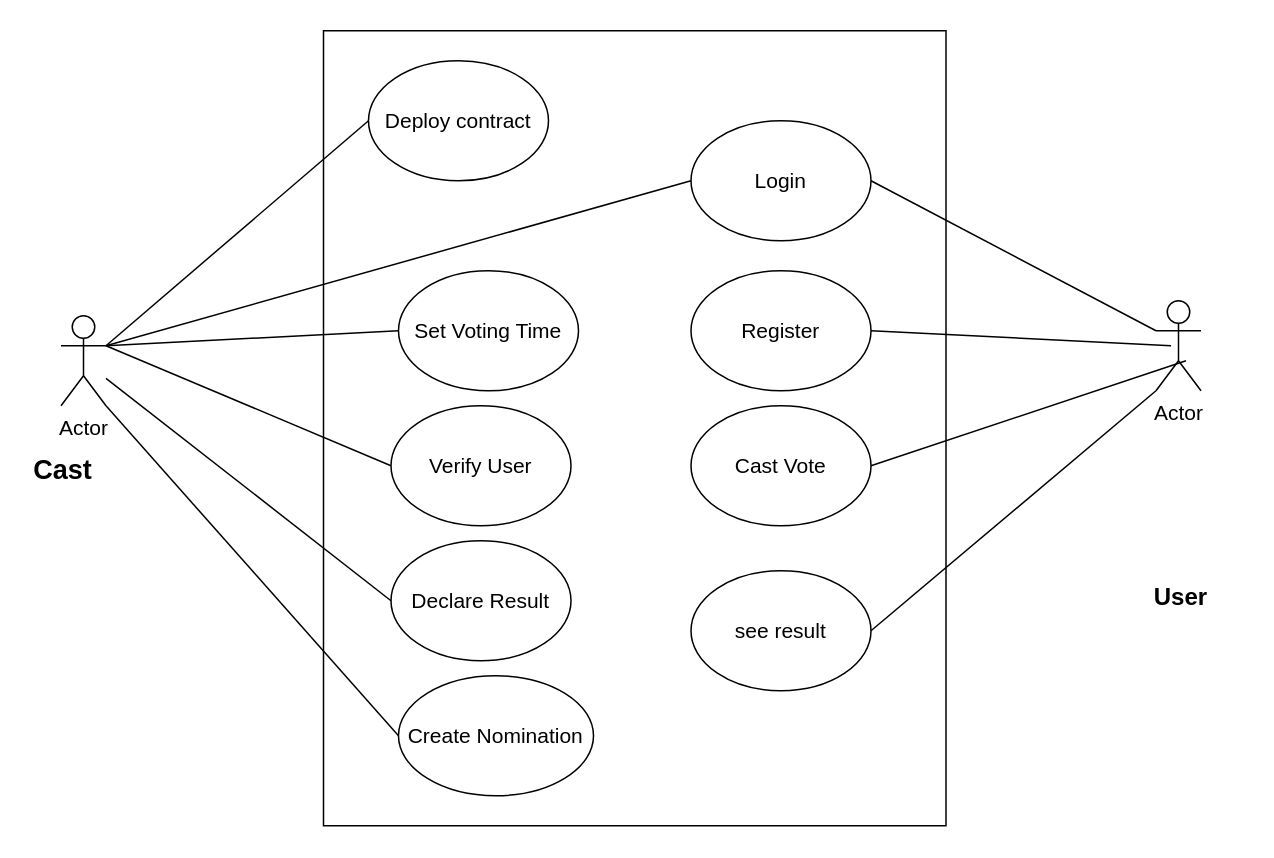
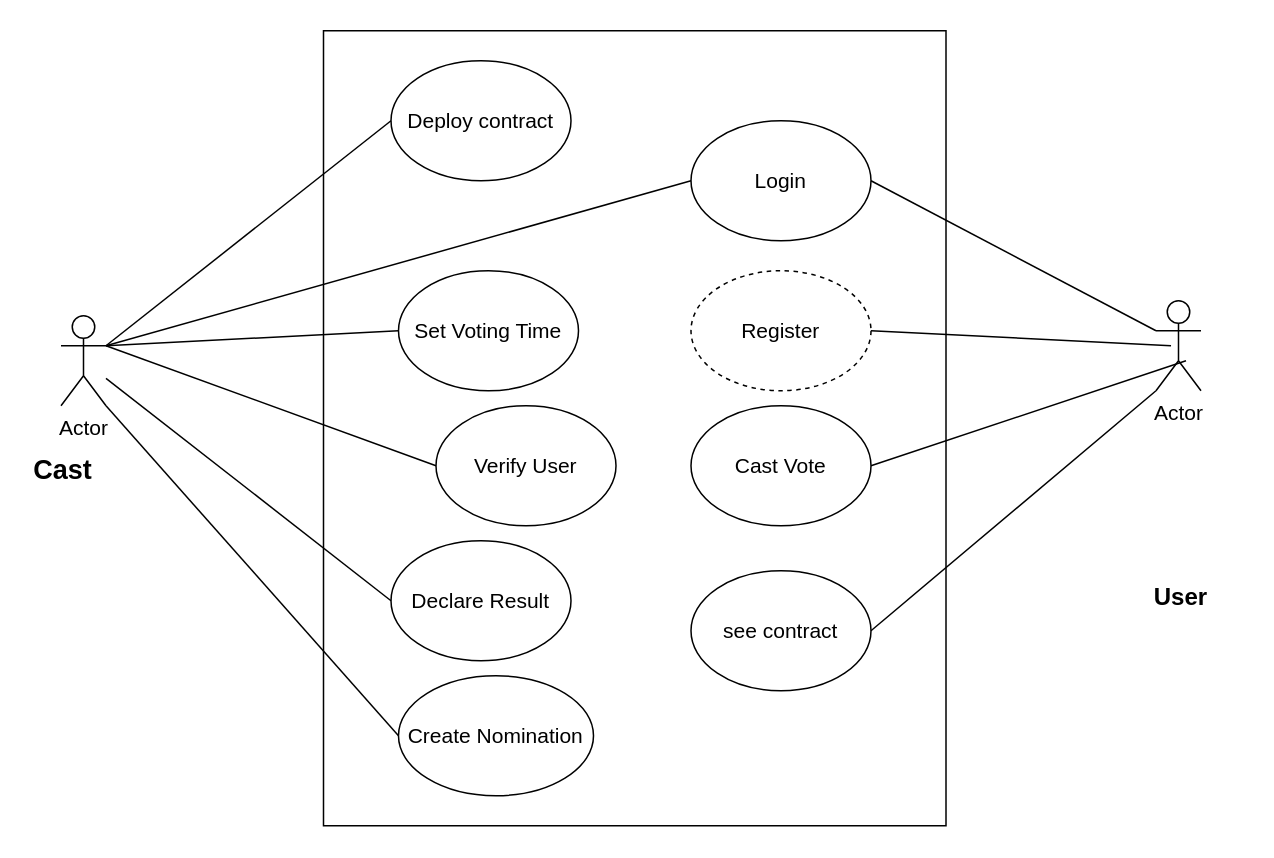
node "Deploy contract": moved (458, 121) -> (481, 121)
node "Register": style solid -> dashed
node "Verify User": moved (481, 466) -> (526, 466)
node "see result": label "see result" -> "see contract"
